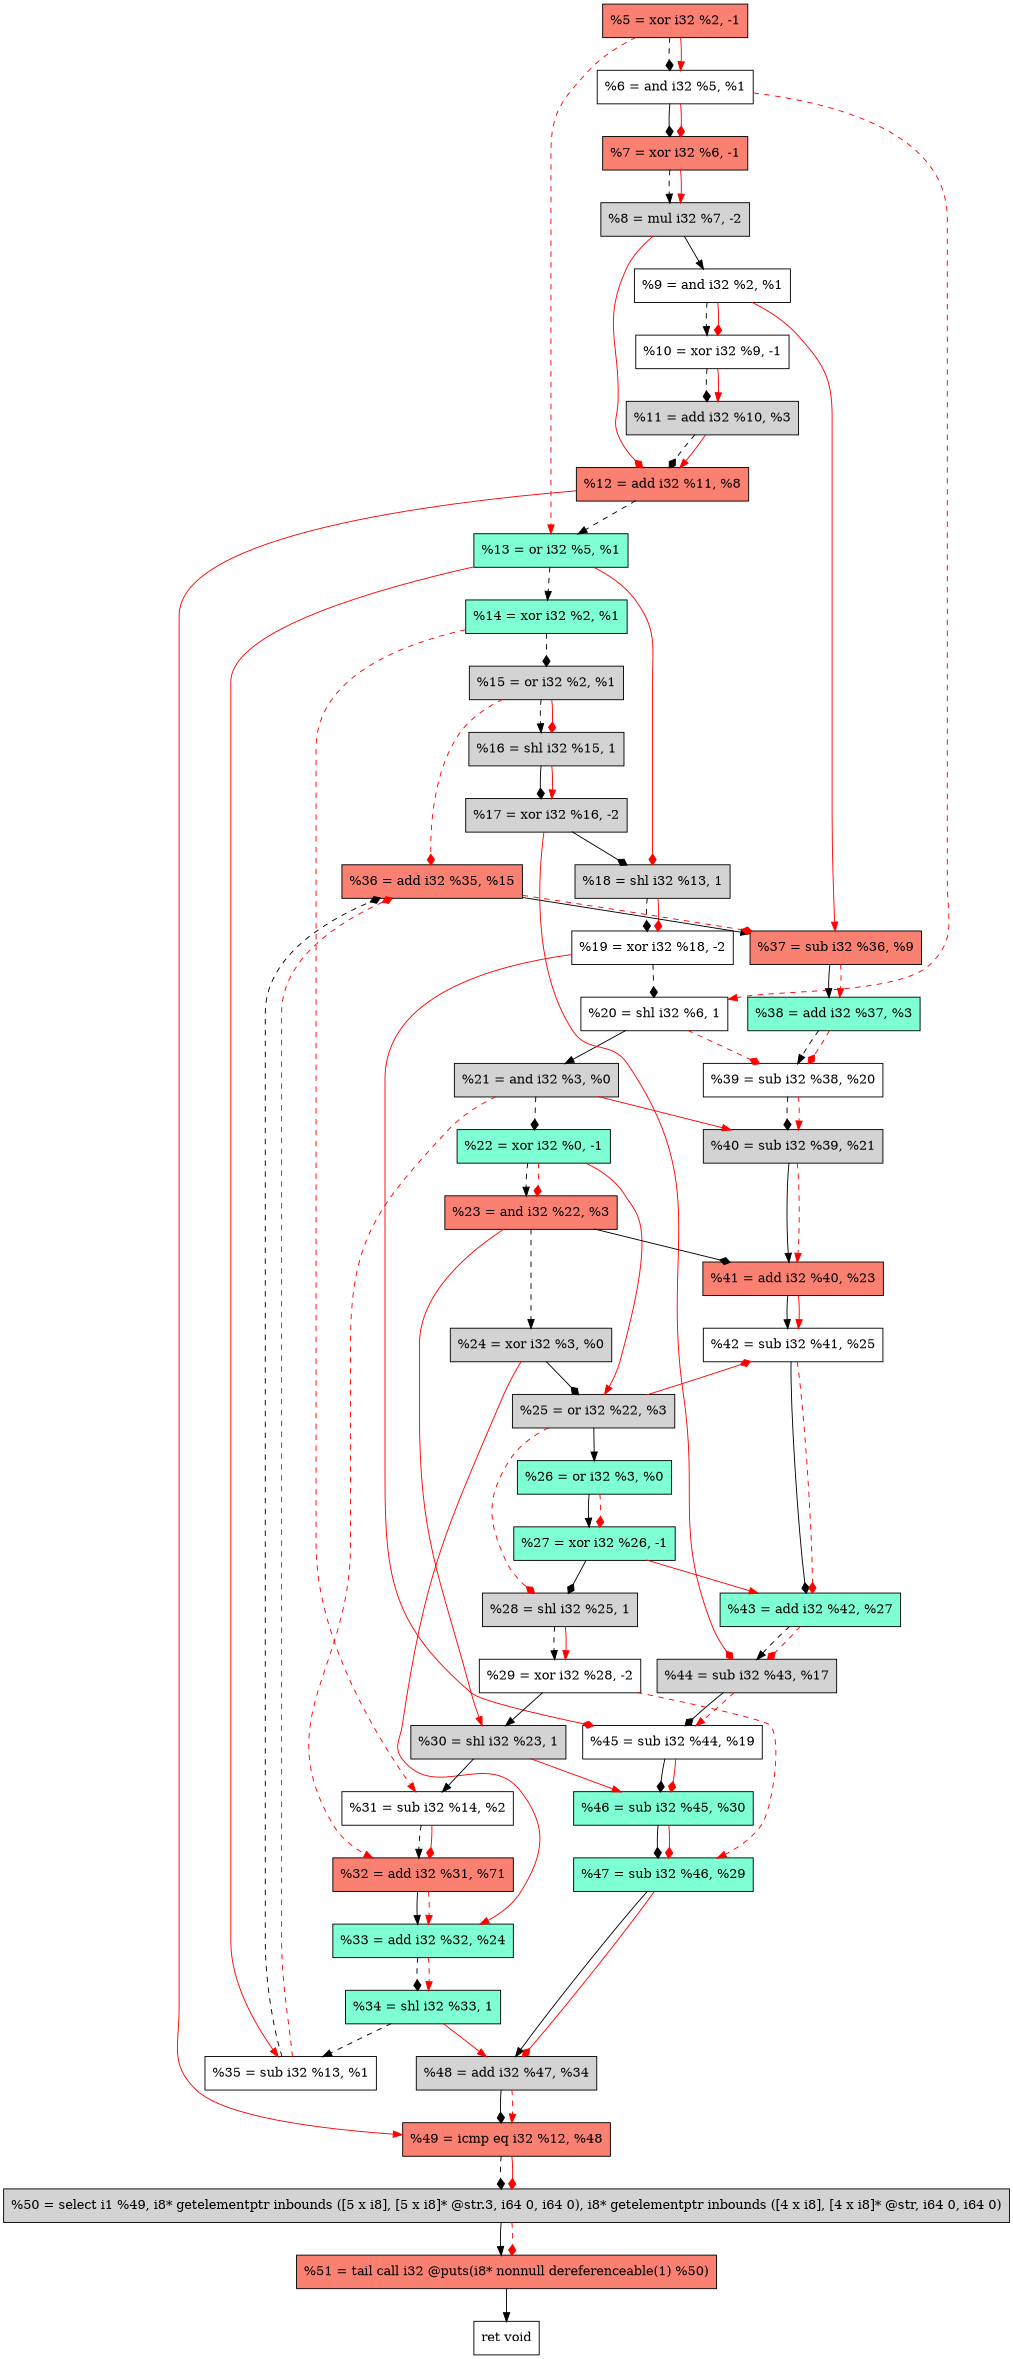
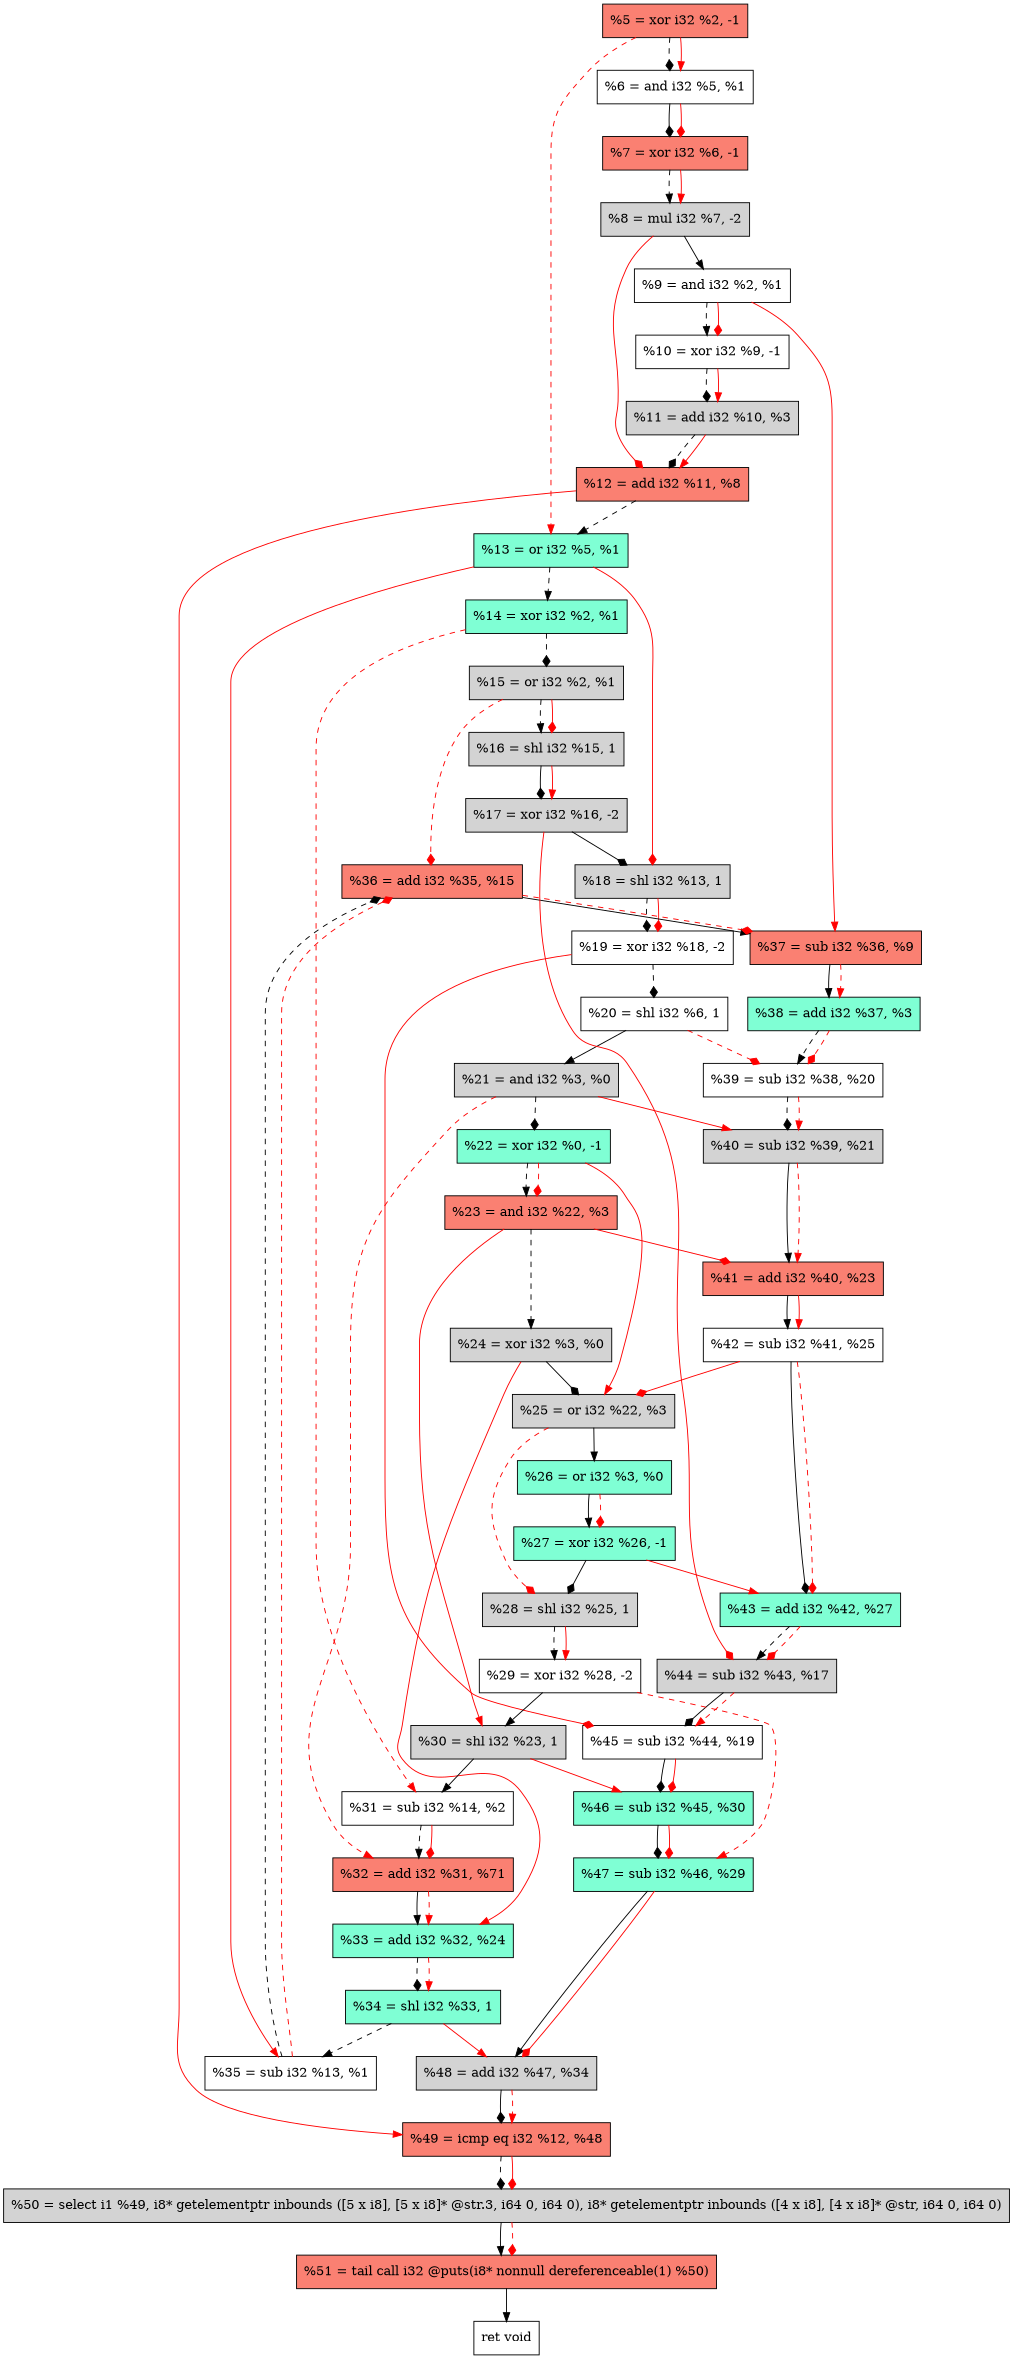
edge "%6 = and i32 %5, %1" -> "%20 = shl i32 %6, 1": removed
edge "%23 = and i32 %22, %3" -> "%41 = add i32 %40, %23": color black -> red
edge "%25 = or i32 %22, %3" -> "%42 = sub i32 %41, %25": reversed
